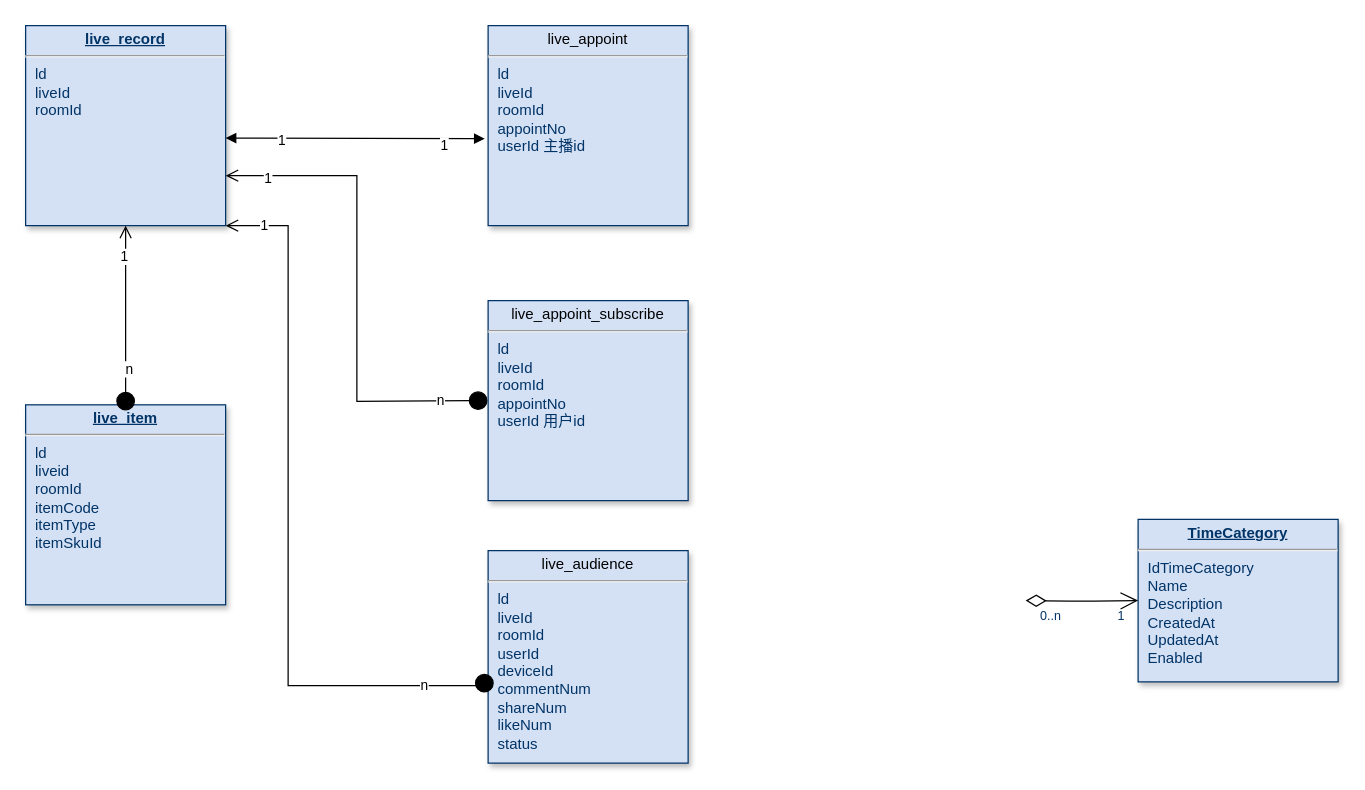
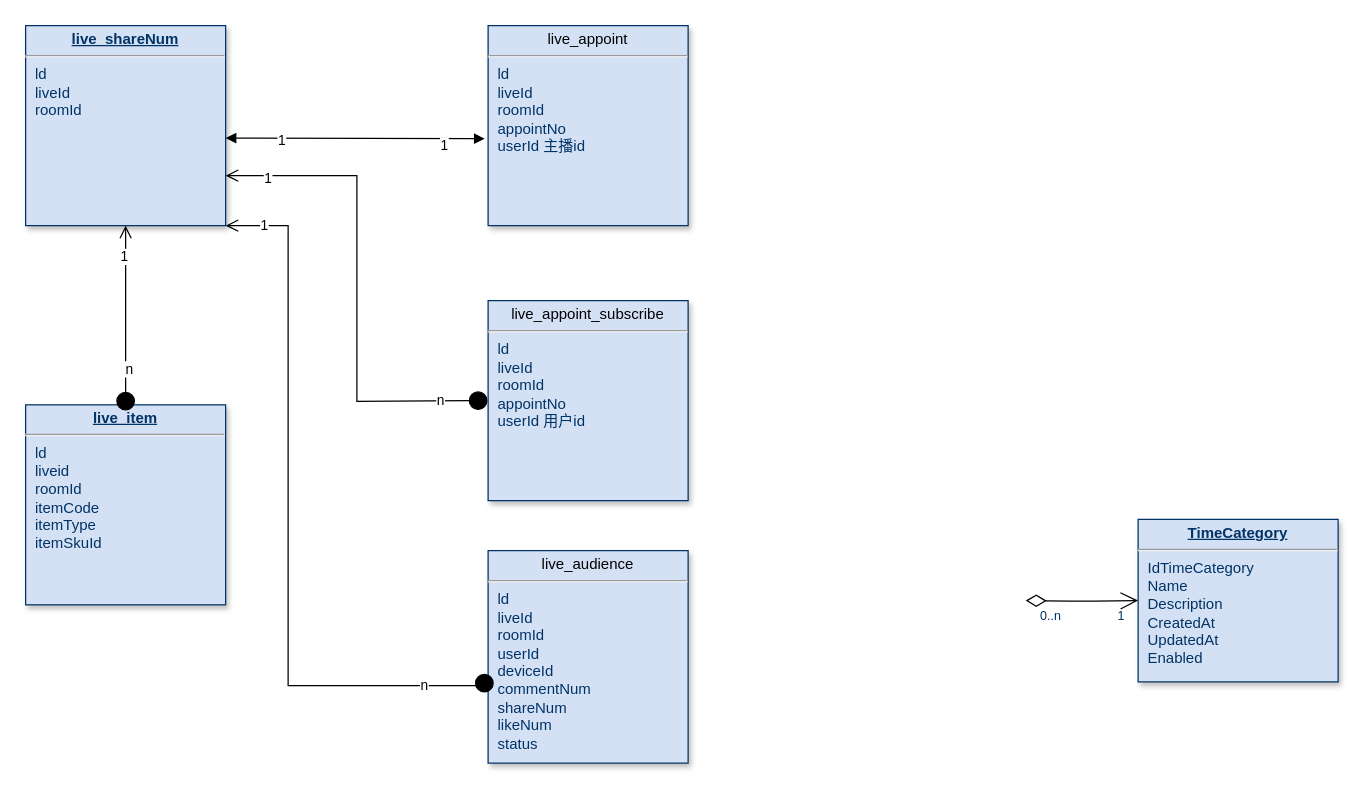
node "live_record ld liveId roomId": label "live_record ld liveId roomId" -> "live_shareNum ld liveId roomId"
